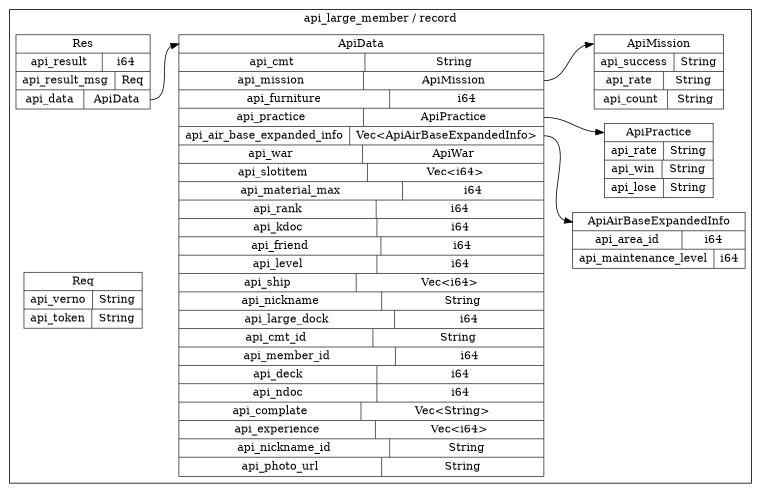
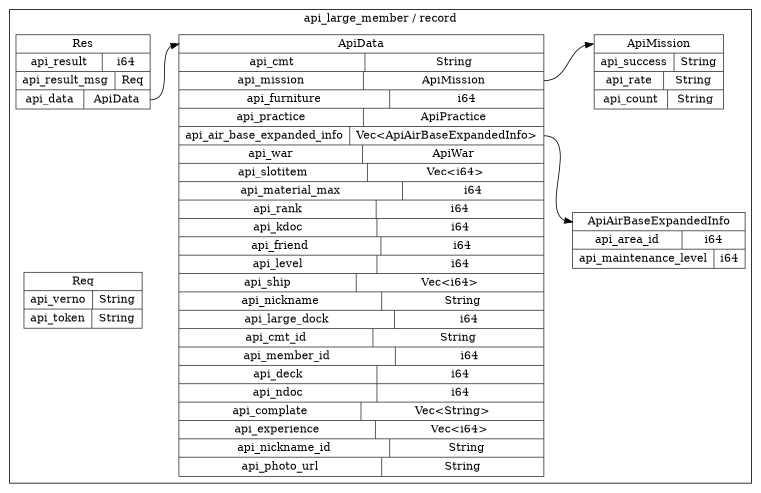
node "ApiPractice": removed
